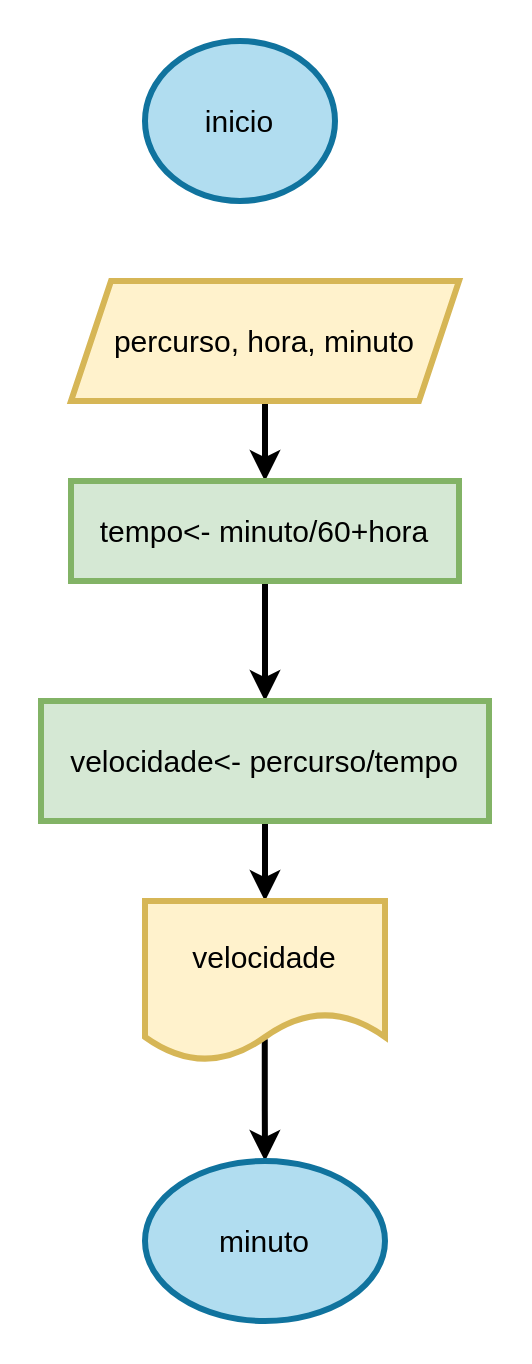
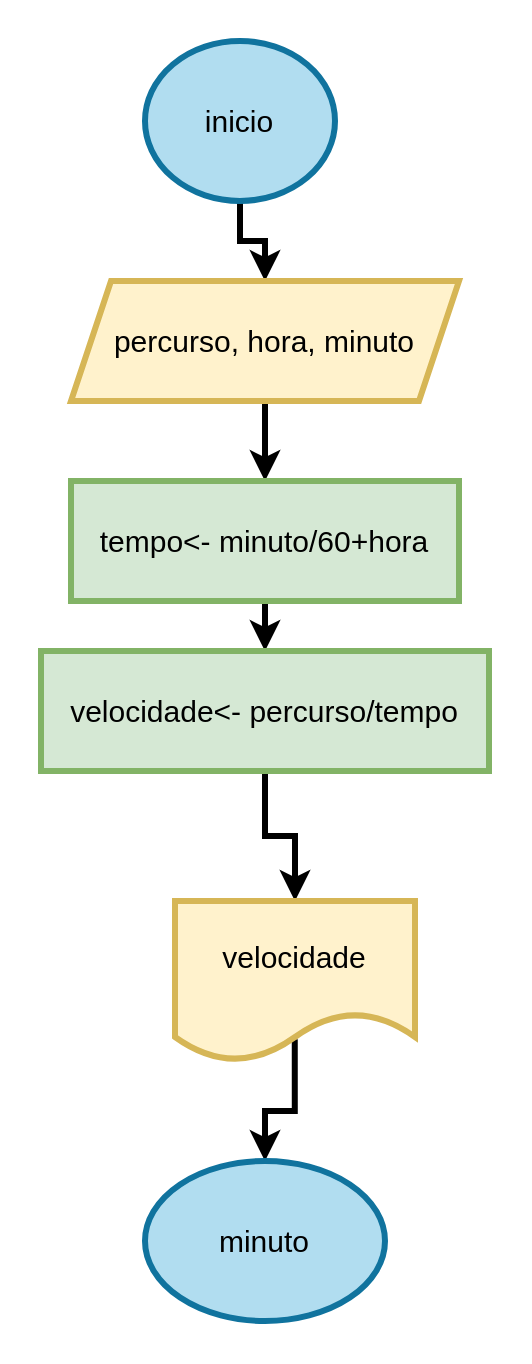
edge "inicio" -> "percurso, hora, minuto": added
node "tempo<- minuto/60+hora": size 388x100 -> 388x120
node "velocidade<- percurso/tempo": moved (265, 761) -> (265, 711)
node "velocidade": moved (265, 981) -> (295, 981)
